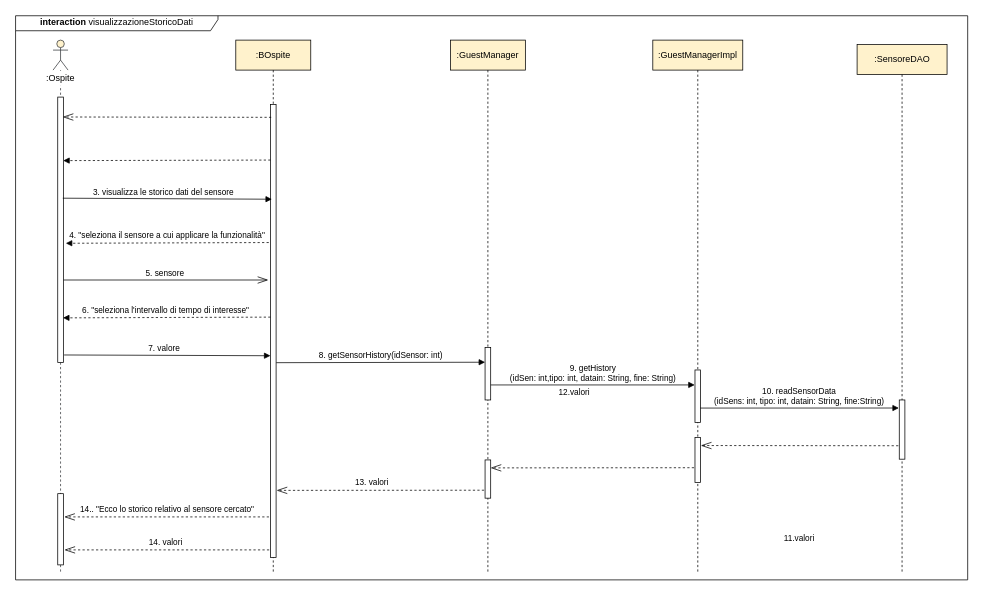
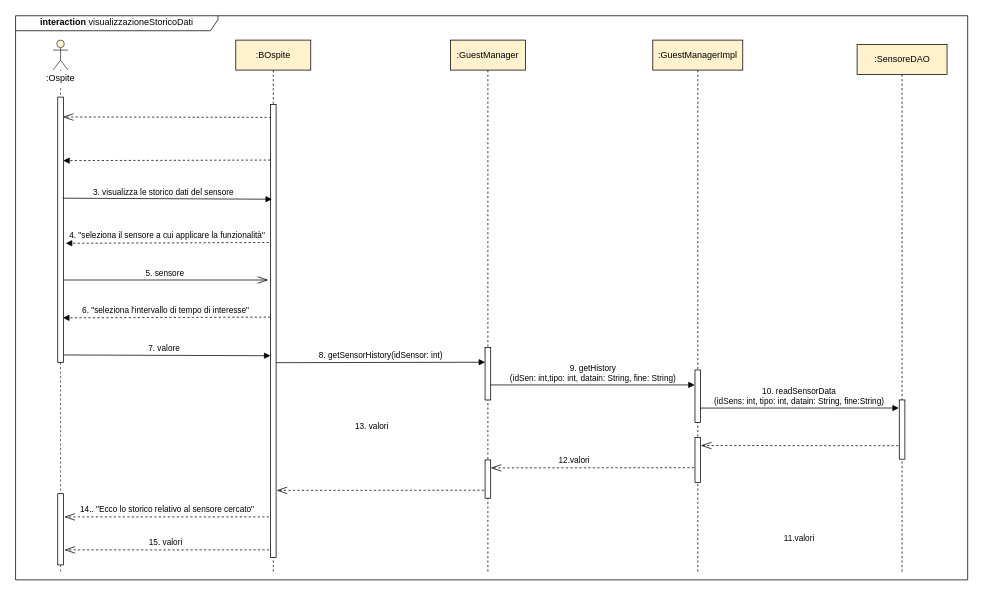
node "12.valori": moved (574, 393) -> (574, 460)
node "13. valori": moved (372, 483) -> (372, 426)
node "14. valori": label "14. valori" -> "15. valori"
